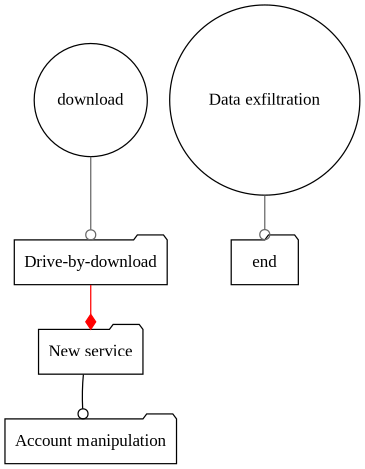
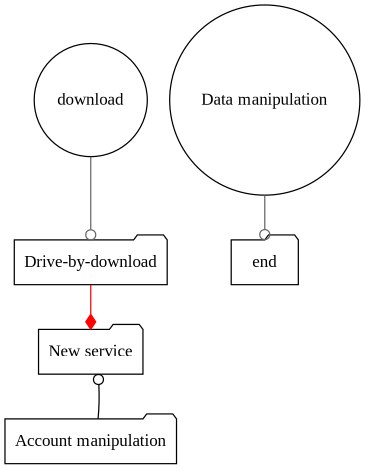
node "Data exfiltration": label "Data exfiltration" -> "Data manipulation"
edge "New service" -> "Account manipulation": reversed
